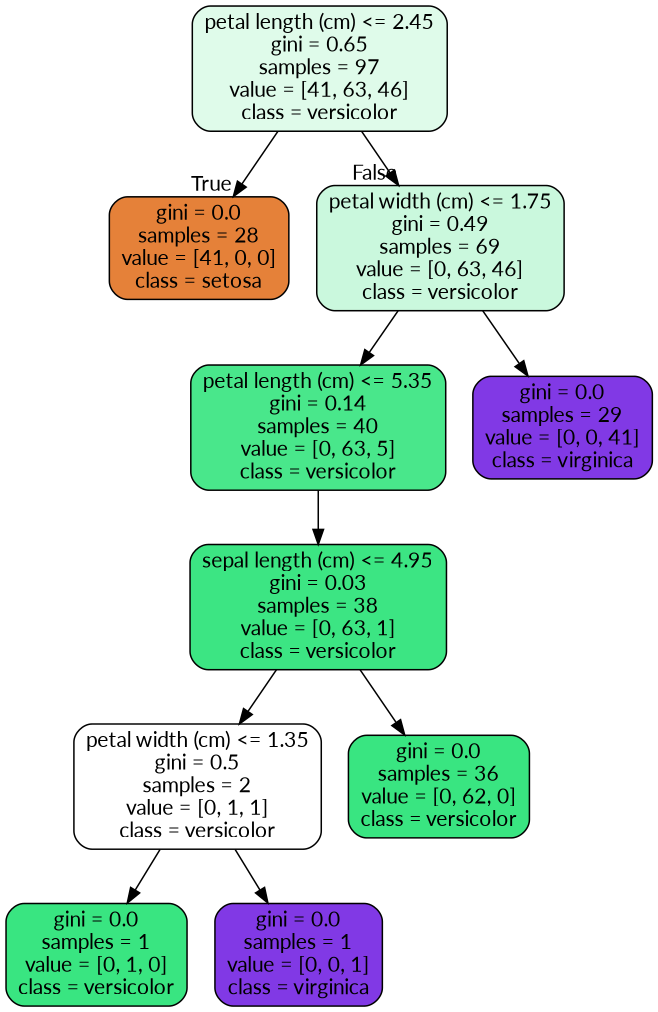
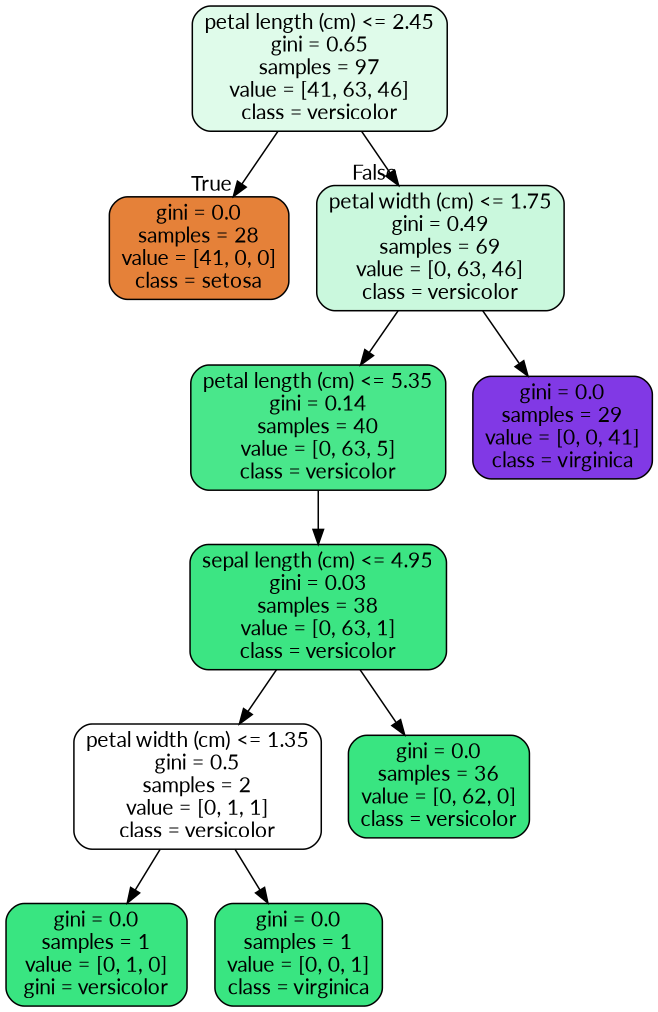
node "gini = 0.0 samples = 1 value = [0, 1, 0] class = versicolor": label "gini = 0.0 samples = 1 value = [0, 1, 0] class = versicolor" -> "gini = 0.0 samples = 1 value = [0, 1, 0] gini = versicolor"
node "gini = 0.0 samples = 1 value = [0, 0, 1] class = virginica": fillcolor #8139e5 -> #39e581
